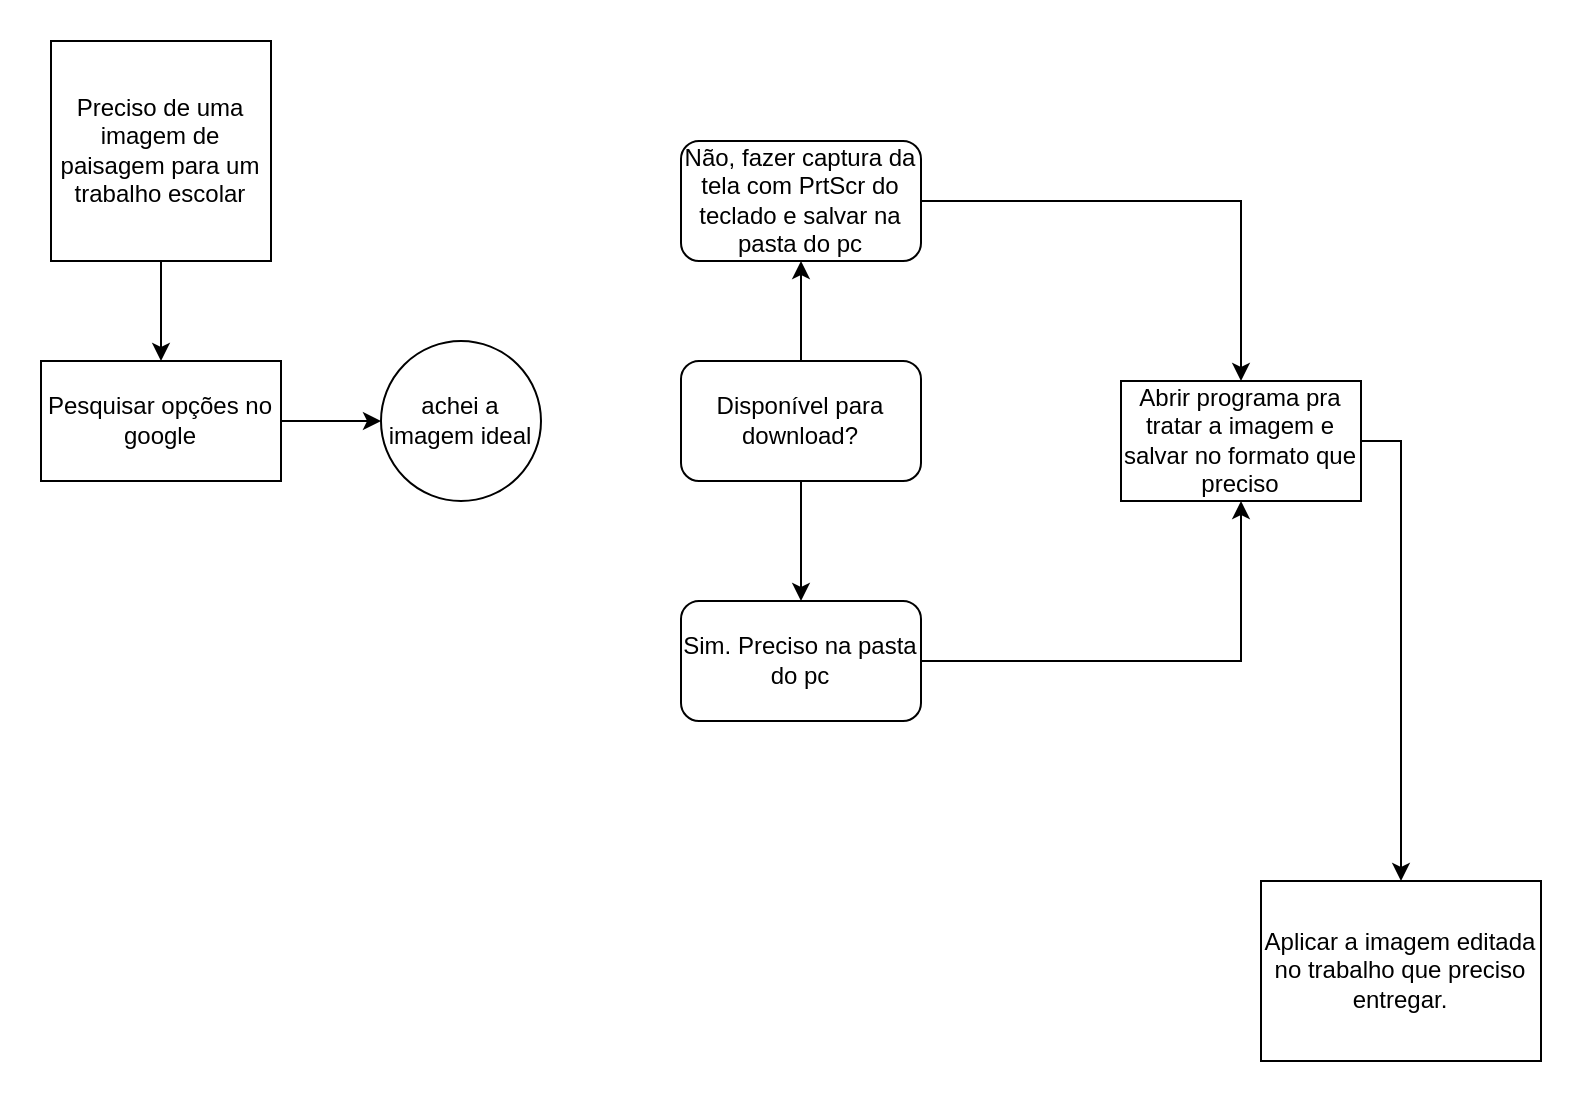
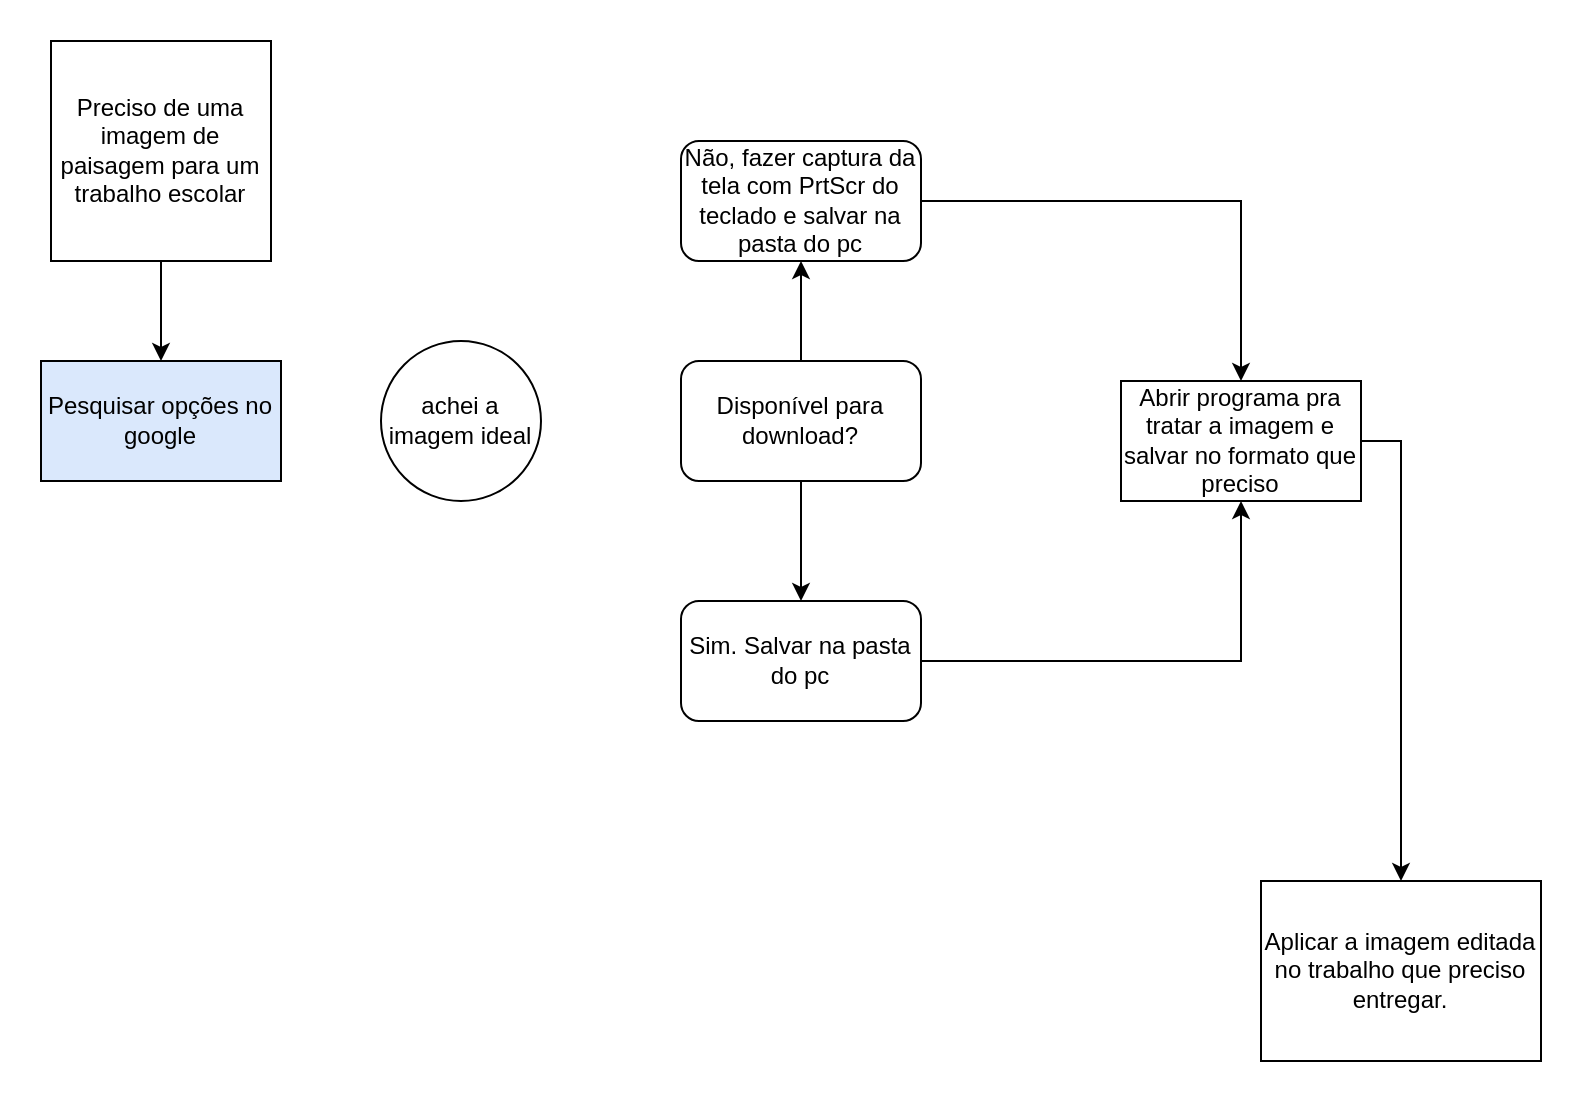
node "Pesquisar opções no google": fillcolor #ffffff -> #dae8fc
edge "Pesquisar opções no google" -> "achei a imagem ideal": removed
node "Sim. Preciso na pasta do pc": label "Sim. Preciso na pasta do pc" -> "Sim. Salvar na pasta do pc"
